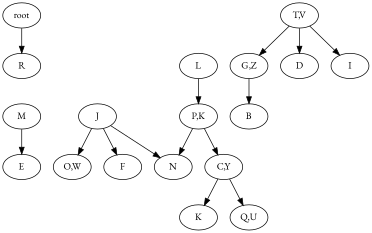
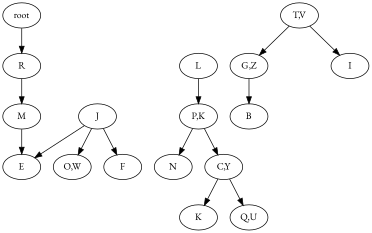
node "D": removed
edge "R" -> "M": added
edge "J" -> "N": now "J" -> "E"
